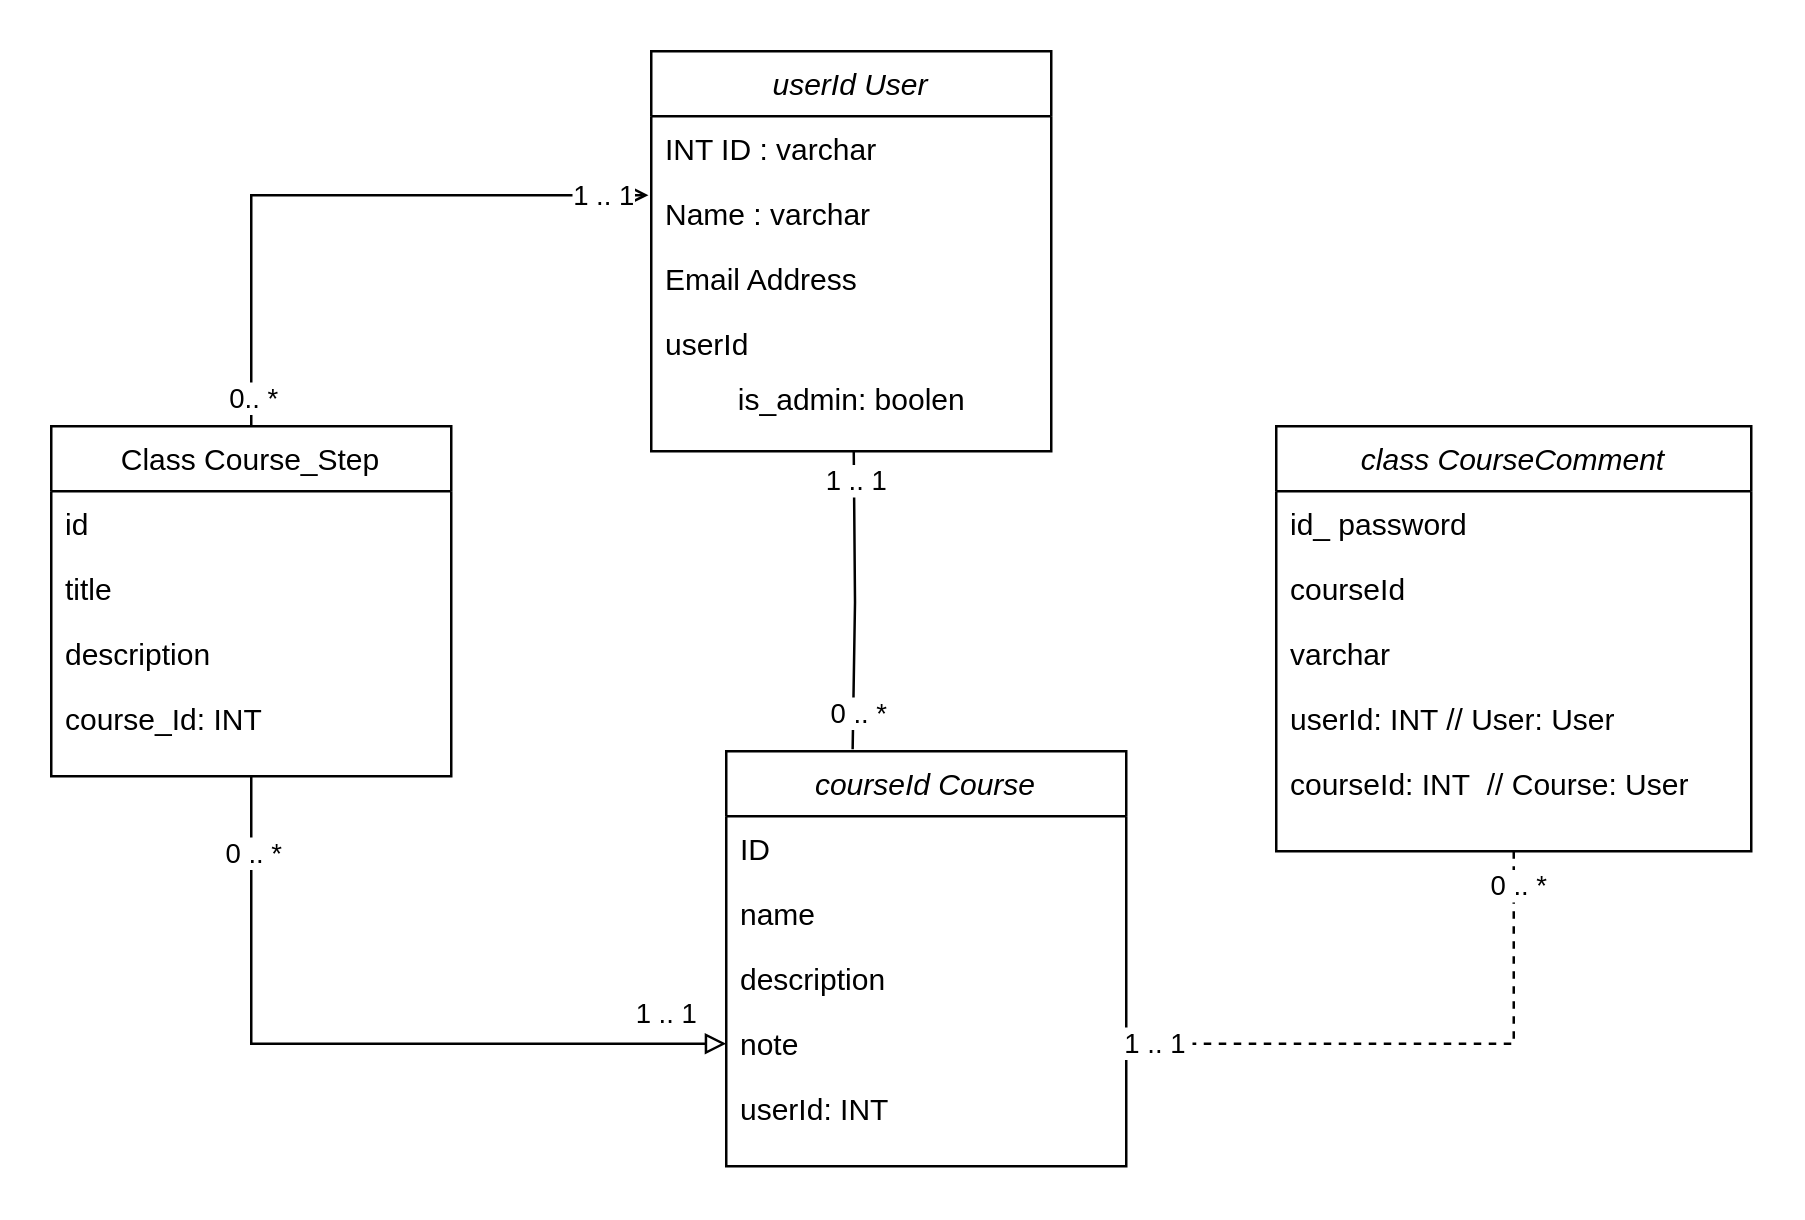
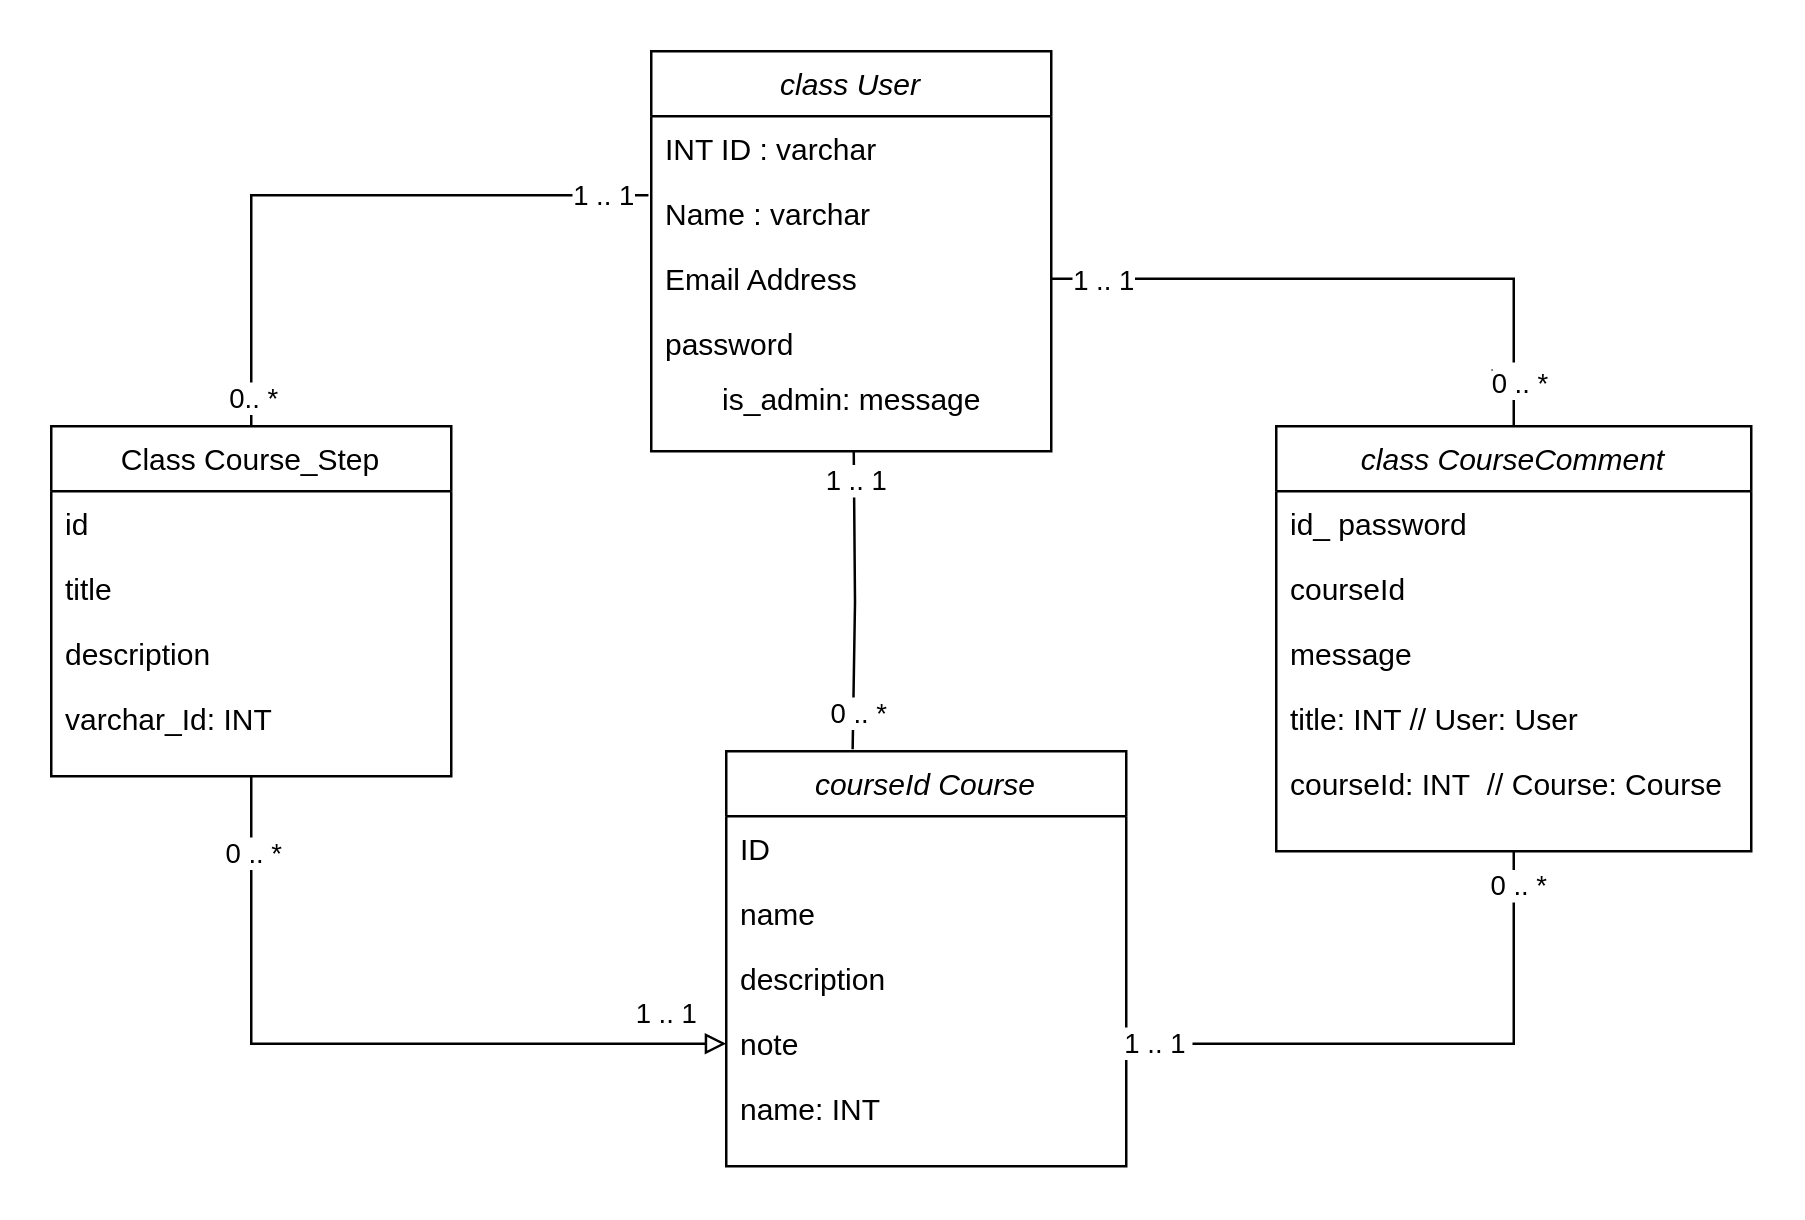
node "userId User": label "userId User" -> "class User"
edge "Class Course_Step" -> "Name : varchar": arrowhead open -> none
edge "Email Address" -- "class CourseComment": added, labels "1 .. 1", "Text", "0 .. *"
node "userId": label "userId" -> "password"
node "is_admin: boolen": label "is_admin: boolen" -> "is_admin: message"
node "varchar": label "varchar" -> "message"
node "course_Id: INT": label "course_Id: INT" -> "varchar_Id: INT"
node "userId: INT // User: User": label "userId: INT // User: User" -> "title: INT // User: User"
node "courseId: INT // Course: User": label "courseId: INT // Course: User" -> "courseId: INT // Course: Course"
edge "class CourseComment" -- "note": style dashed -> solid
node "userId: INT": label "userId: INT" -> "name: INT"
